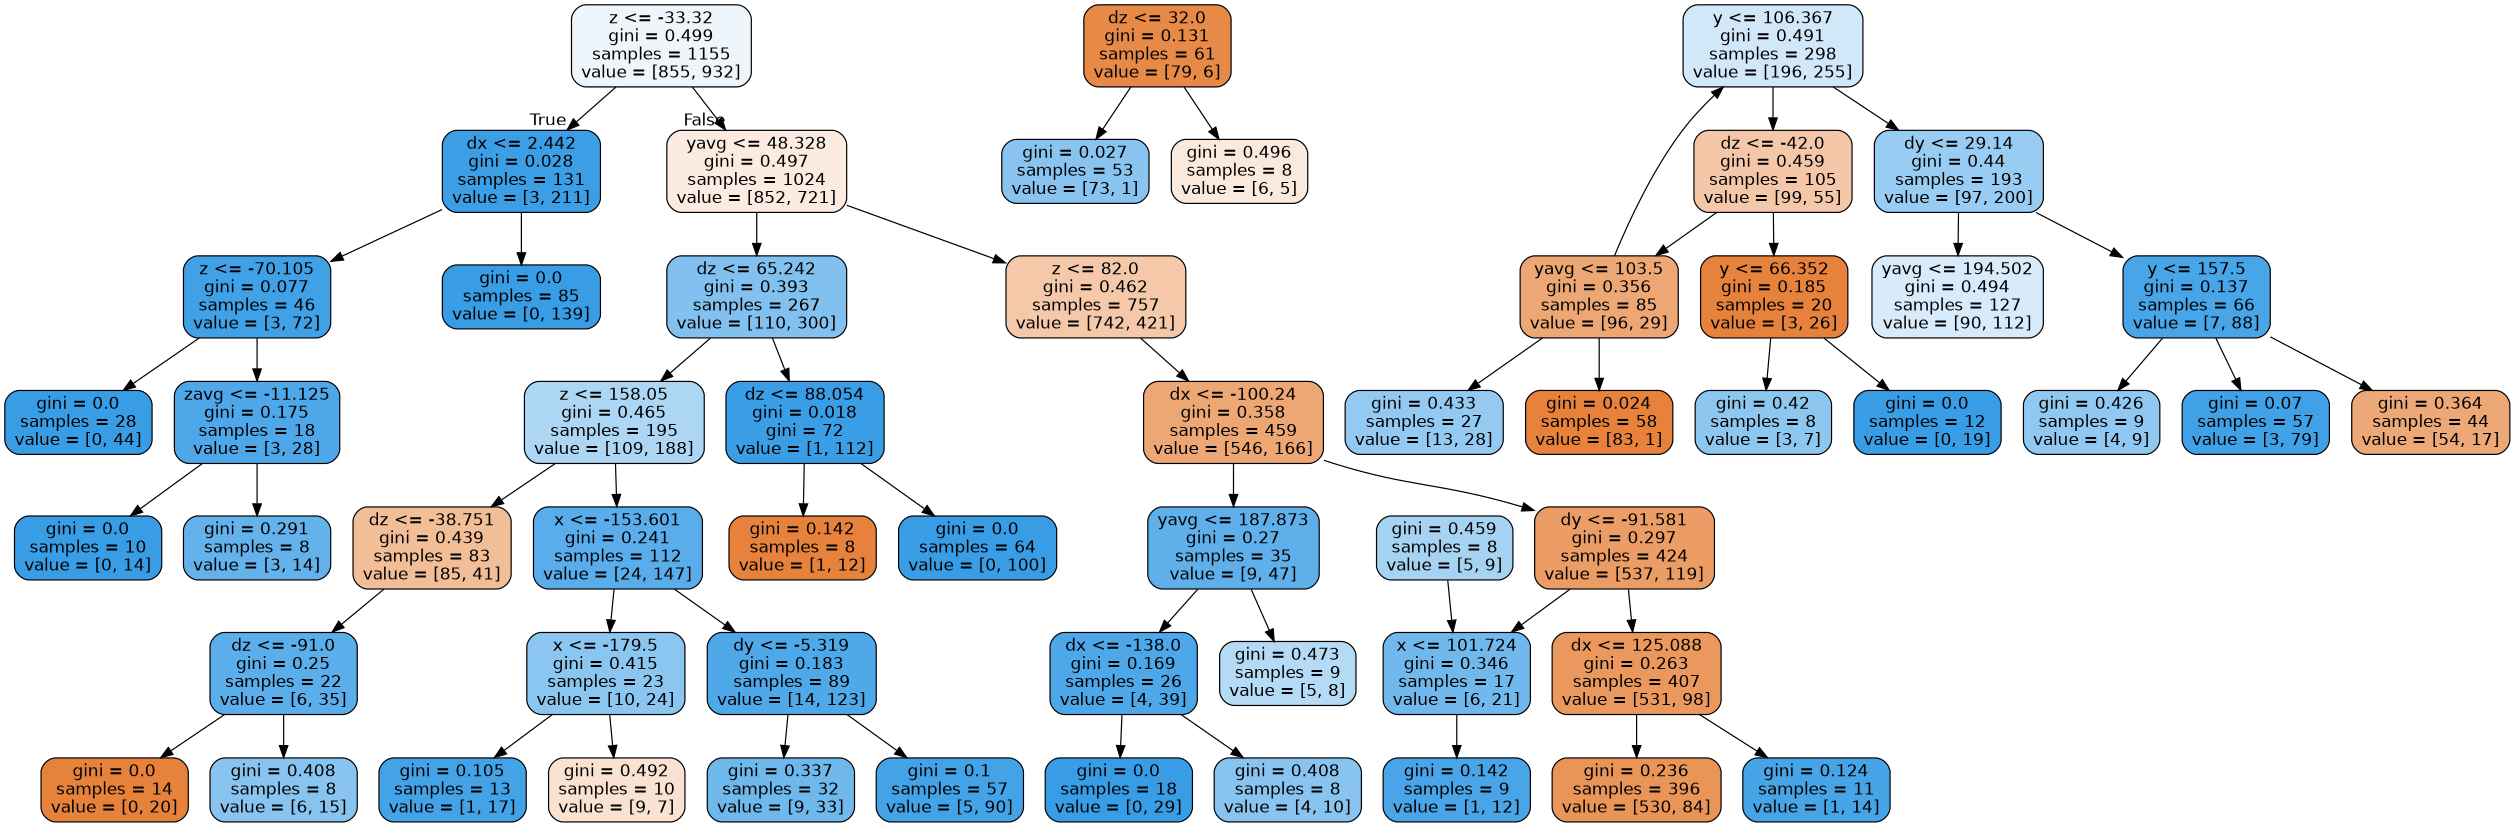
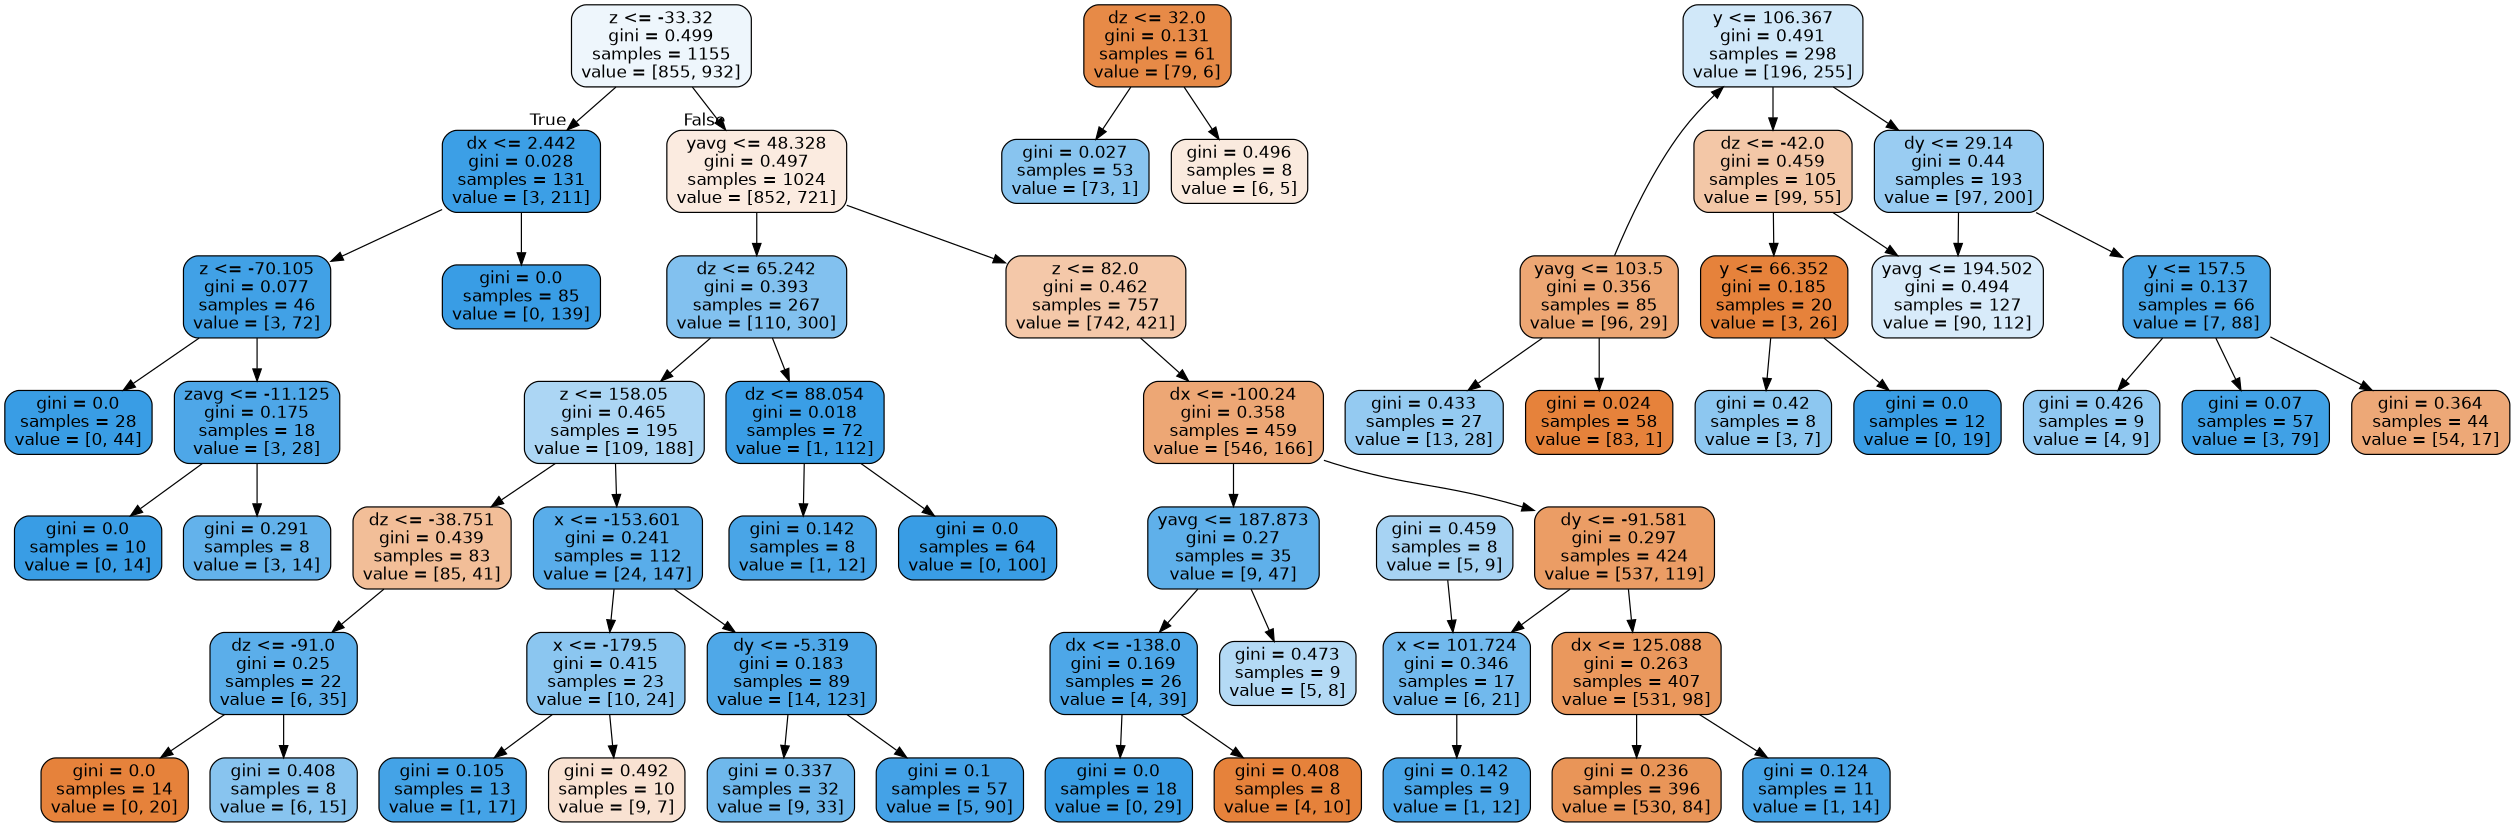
edge "dz <= -42.0 gini = 0.459 samples = 105 value = [99, 55]" -> "yavg <= 103.5 gini = 0.356 samples = 85 value = [96, 29]": now "dz <= -42.0 gini = 0.459 samples = 105 value = [99, 55]" -> "yavg <= 194.502 gini = 0.494 samples = 127 value = [90, 112]"
node "dz <= 88.054 gini = 0.018 gini = 72 value = [1, 112]": label "dz <= 88.054 gini = 0.018 gini = 72 value = [1, 112]" -> "dz <= 88.054 gini = 0.018 samples = 72 value = [1, 112]"
node "gini = 0.142 samples = 8 value = [1, 12]": fillcolor #e58139fc -> #399de5ea
node "gini = 0.408 samples = 8 value = [4, 10]": fillcolor #399de599 -> #e58139fc
